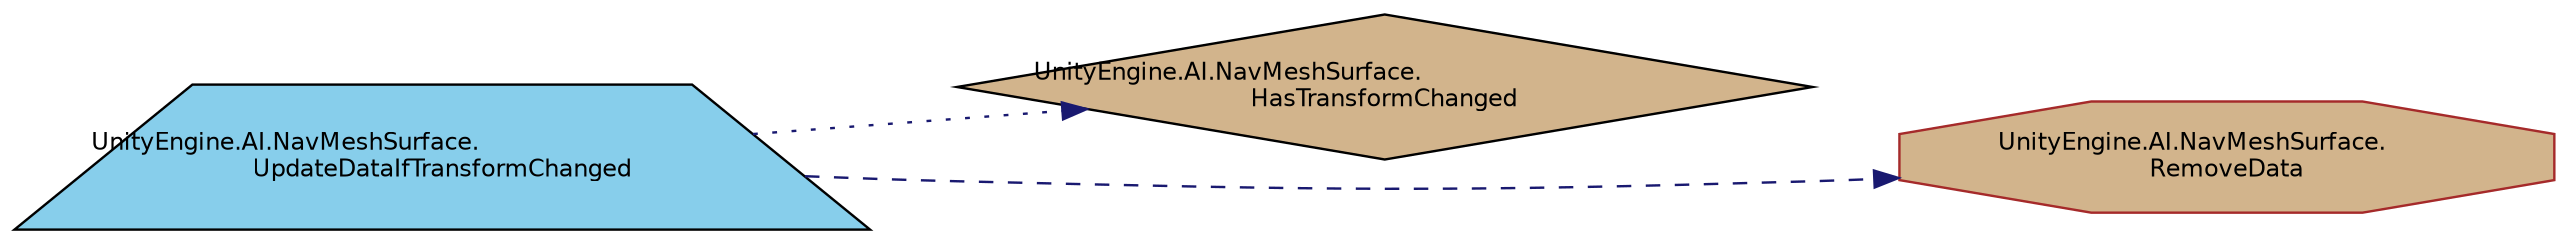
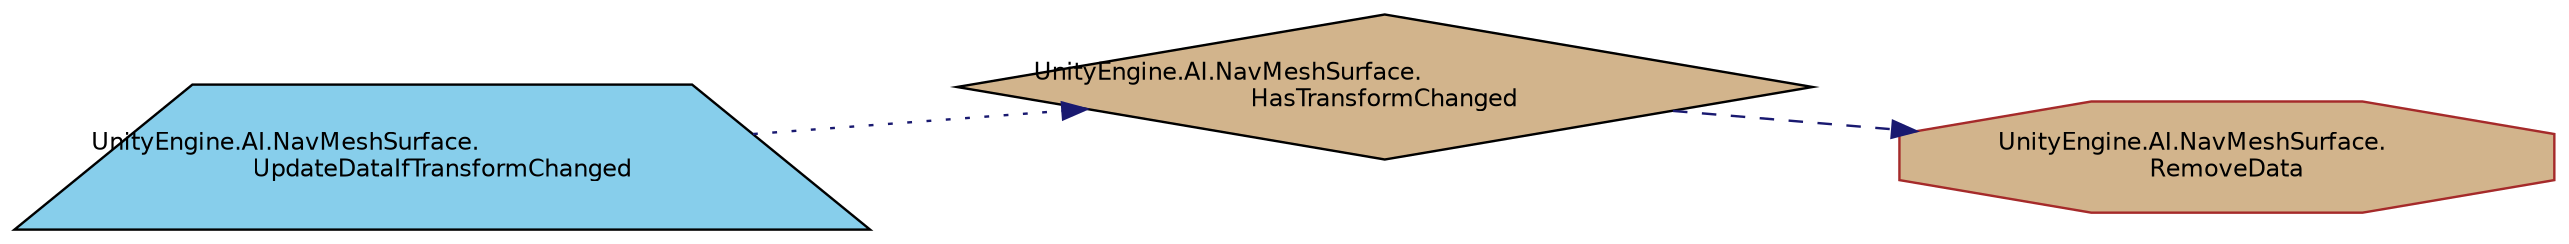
edge "UnityEngine.AI.NavMeshSurface. UpdateDataIfTransformChanged" -> "UnityEngine.AI.NavMeshSurface. RemoveData": now "UnityEngine.AI.NavMeshSurface. HasTransformChanged" -> "UnityEngine.AI.NavMeshSurface. RemoveData"
